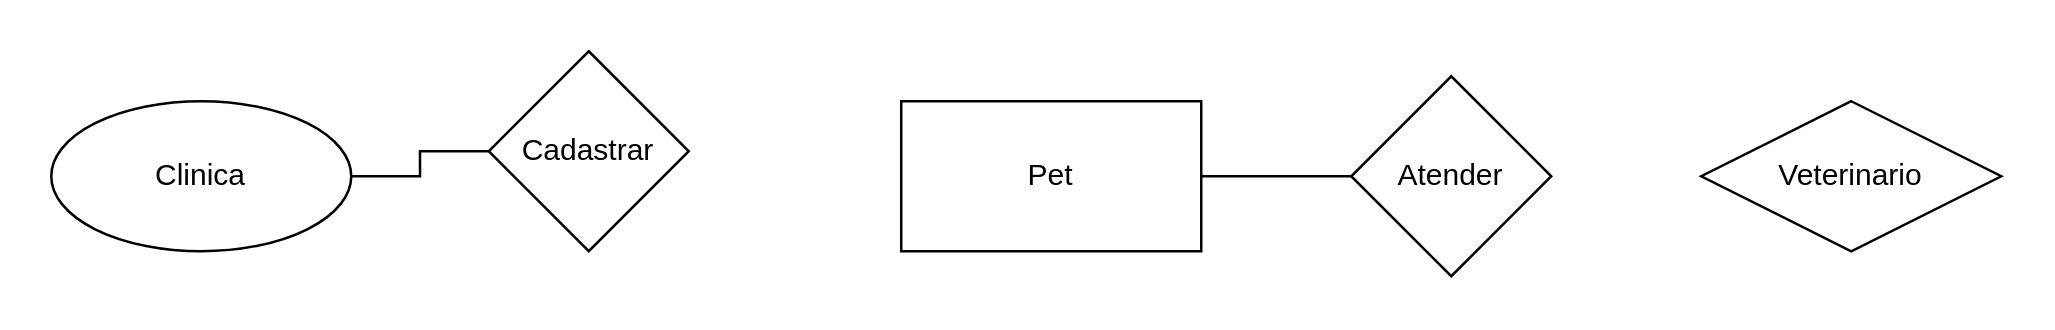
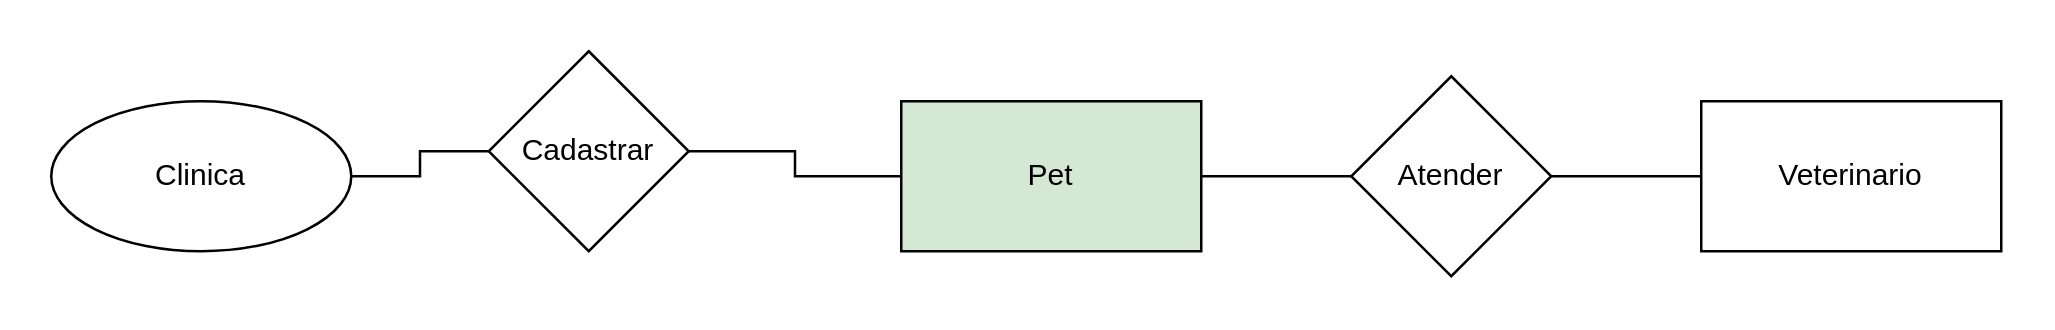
edge "Cadastrar" -- "Pet": added
node "Pet": fillcolor #ffffff -> #d5e8d4
edge "Atender" -- "Veterinario": added
node "Veterinario": shape diamond -> rectangle
